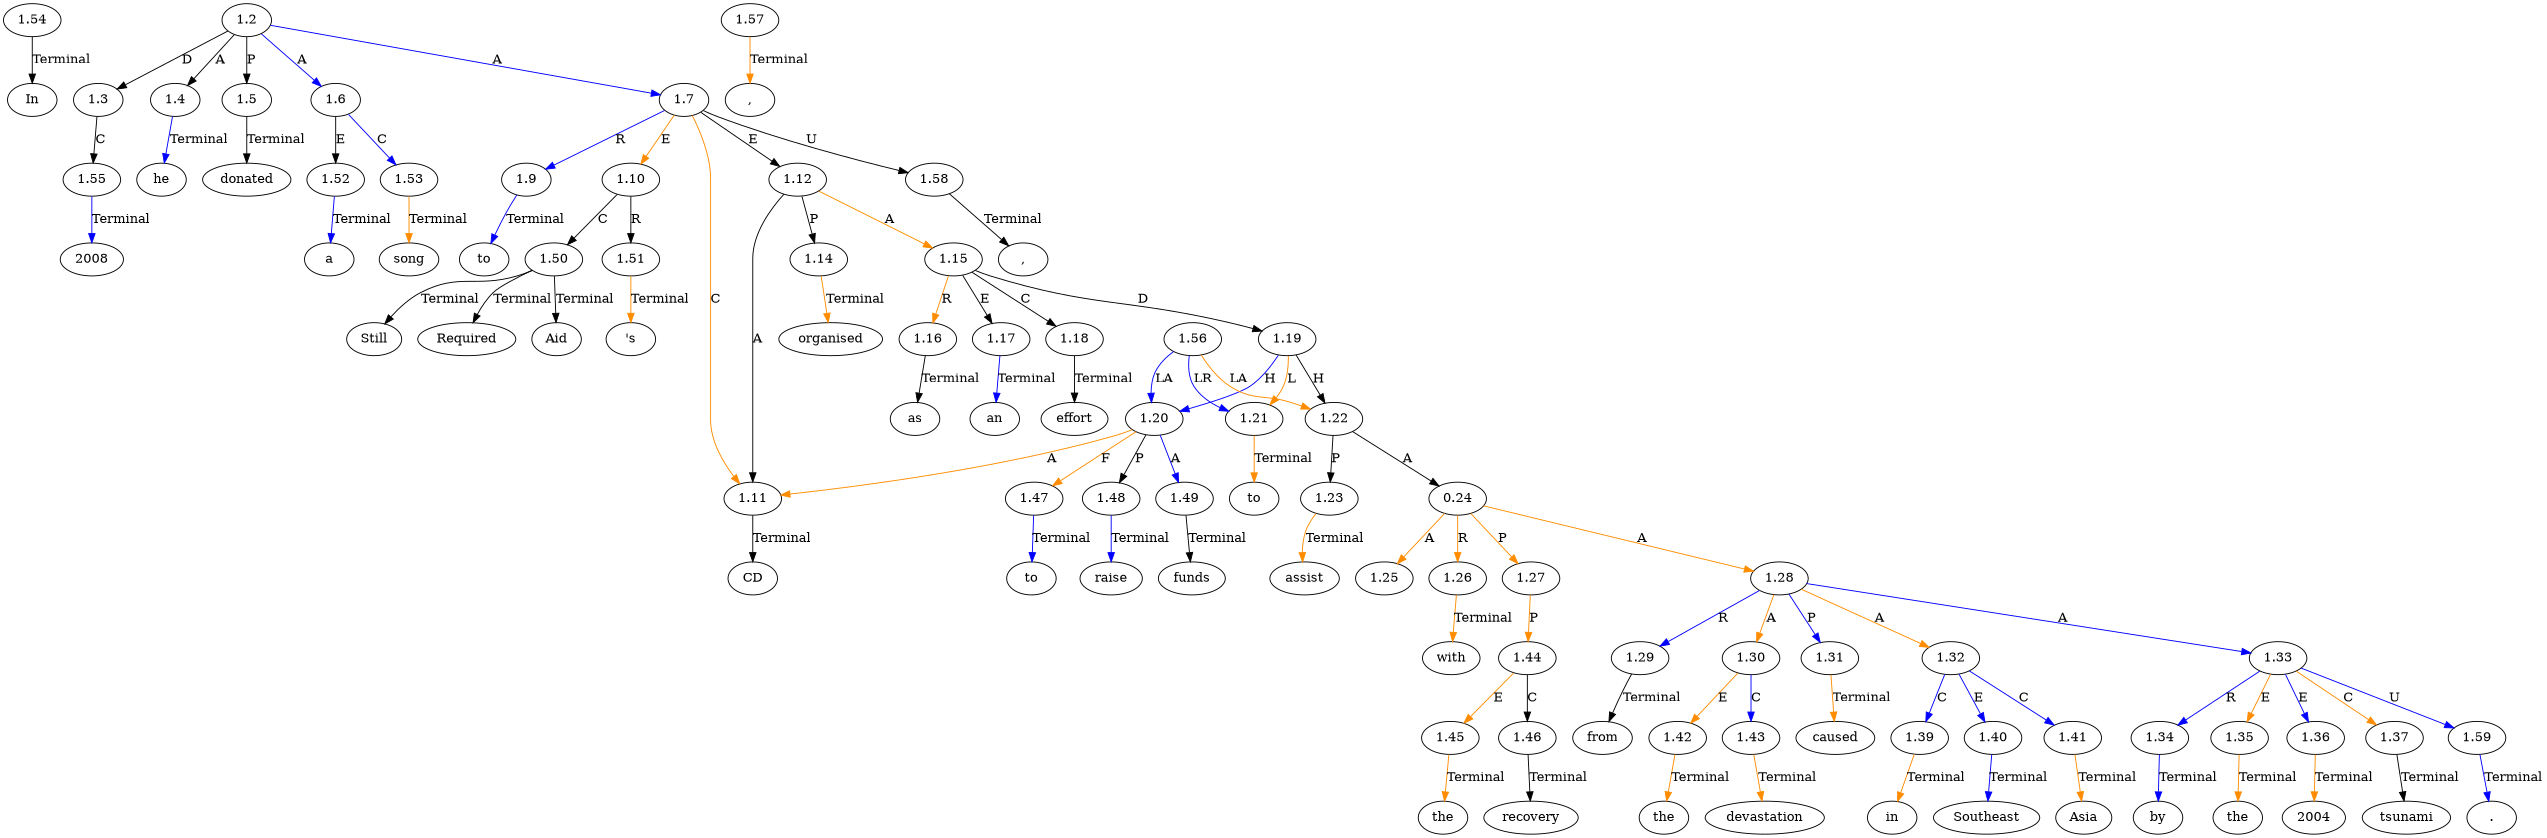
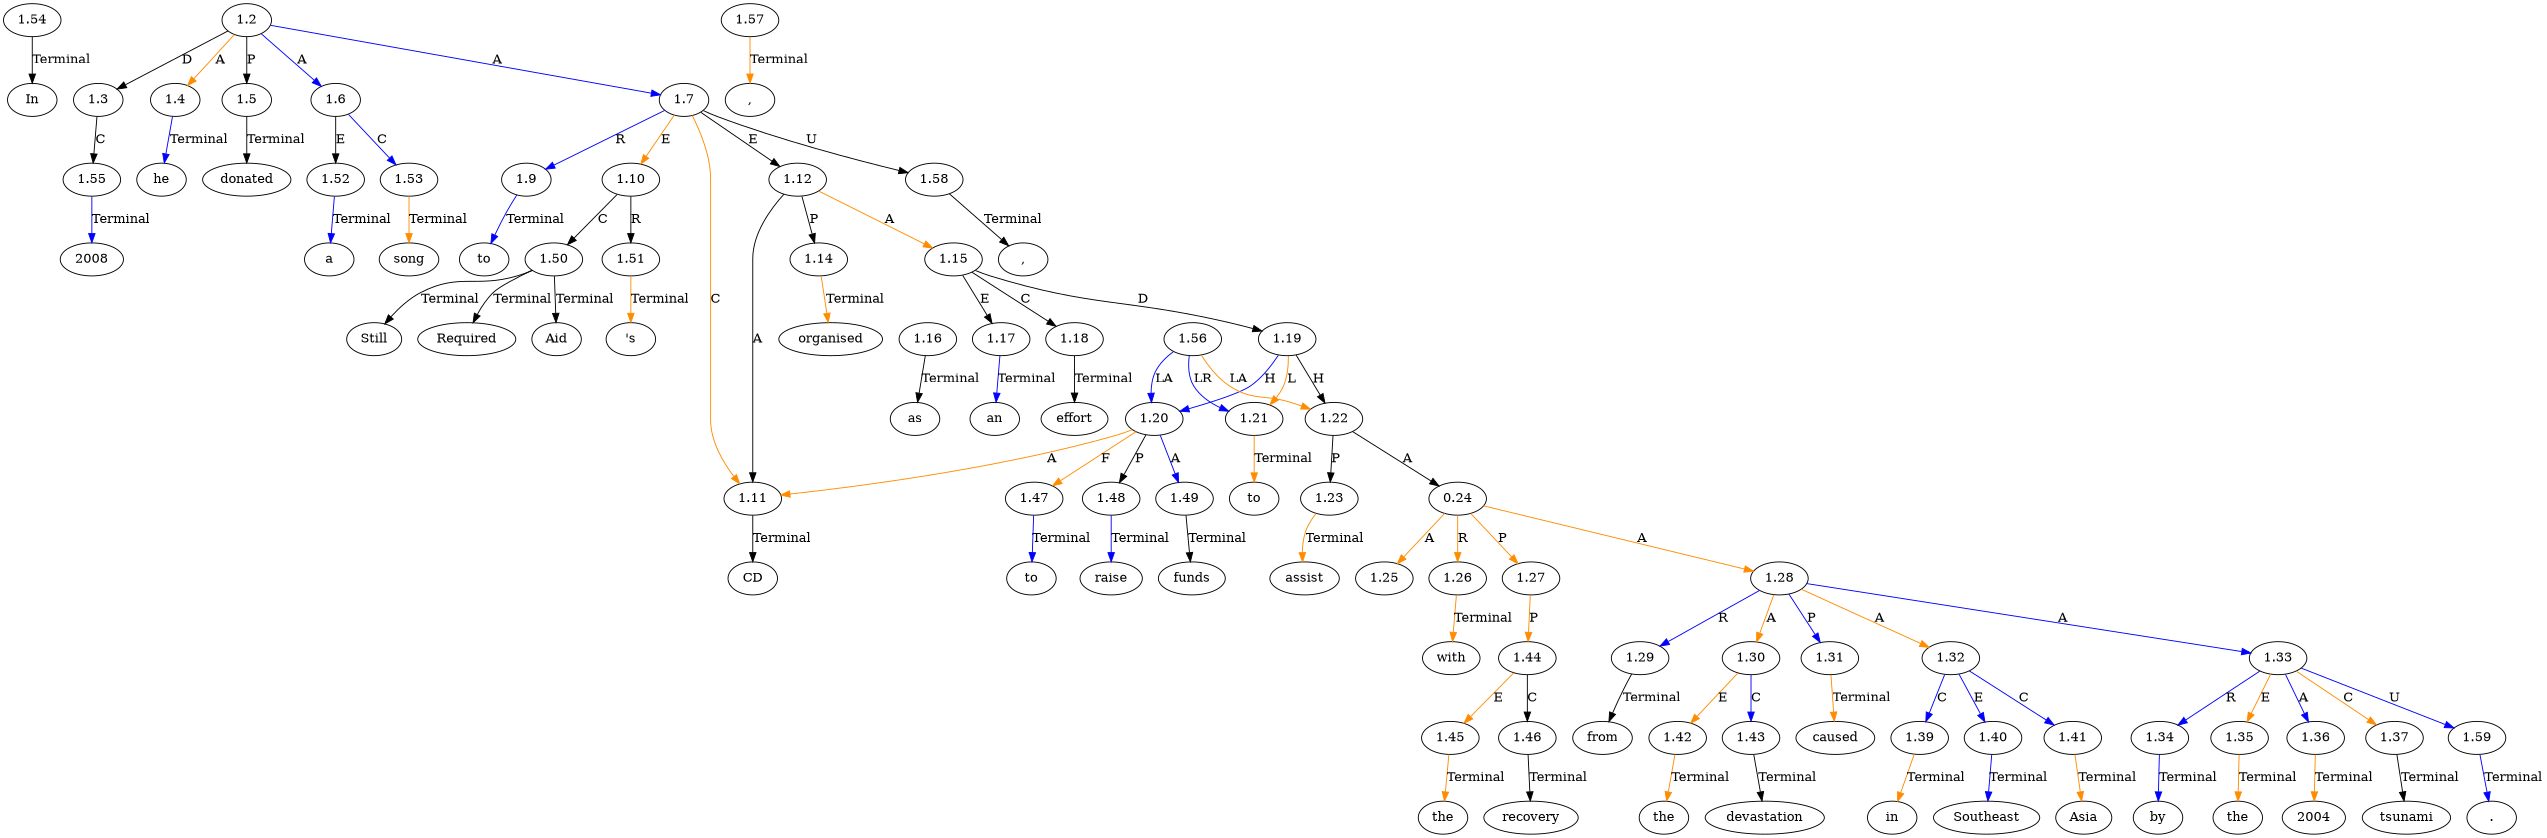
edge "1.2" -> "1.4": color black -> darkorange
edge "1.15" -> "1.16": removed, label "R"
edge "1.33" -> "1.36": label "E" -> "A"
edge "1.43" -> "devastation": color darkorange -> black
